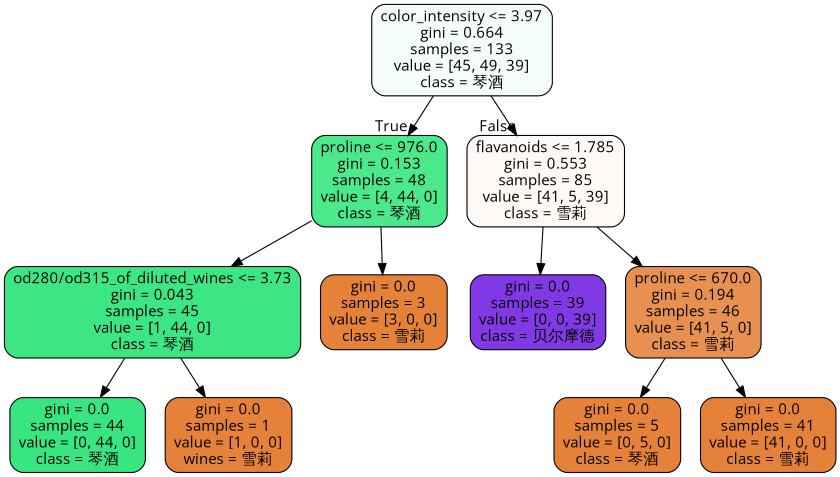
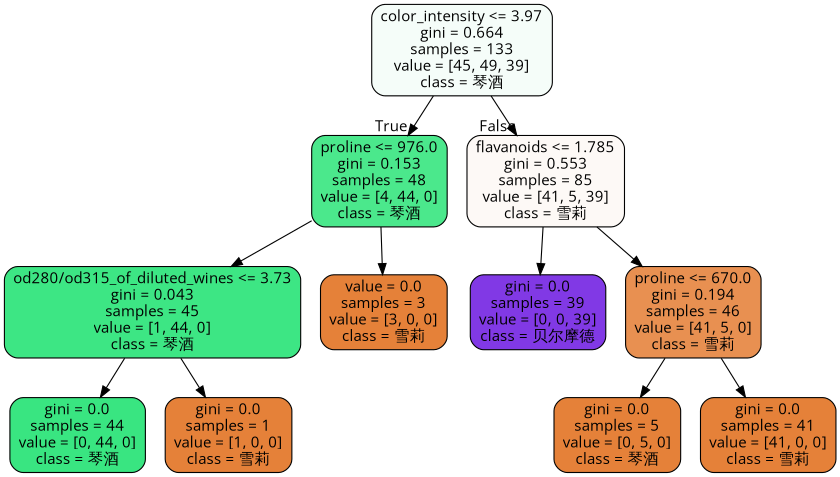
node "gini = 0.0 samples = 3 value = [3, 0, 0] class = 雪莉": label "gini = 0.0 samples = 3 value = [3, 0, 0] class = 雪莉" -> "value = 0.0 samples = 3 value = [3, 0, 0] class = 雪莉"
node "gini = 0.0 samples = 1 value = [1, 0, 0] wines = 雪莉": label "gini = 0.0 samples = 1 value = [1, 0, 0] wines = 雪莉" -> "gini = 0.0 samples = 1 value = [1, 0, 0] class = 雪莉"
